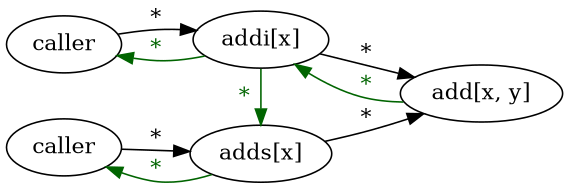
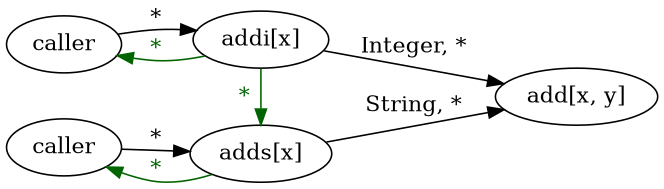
edge "addi[x]" -> "add[x, y]": label "*" -> "Integer, *"
edge "add[x, y]" -> "addi[x]": removed, label "*"
edge "adds[x]" -> "add[x, y]": label "*" -> "String, *"
